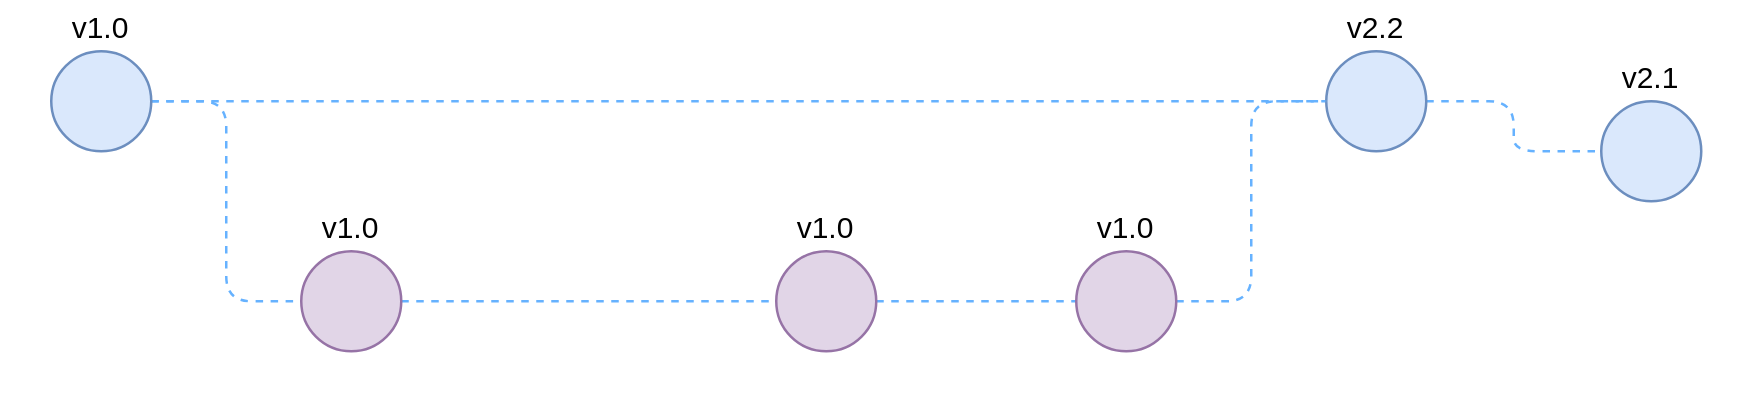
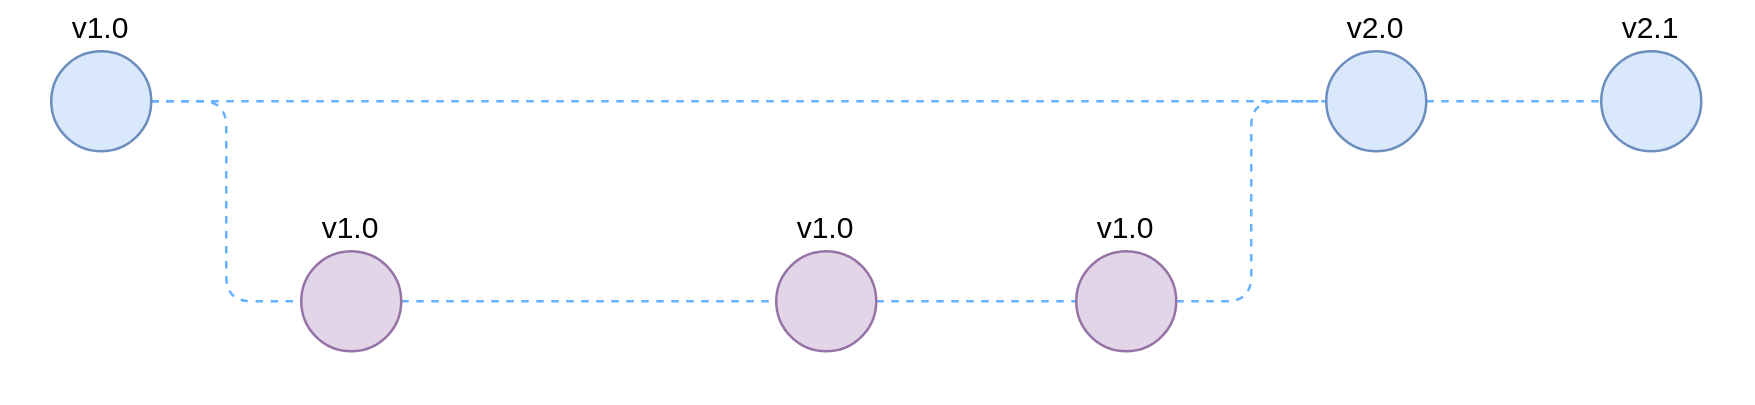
node "v2.2": label "v2.2" -> "v2.0"
node "v2.1": moved (1651, 151) -> (1651, 101)
